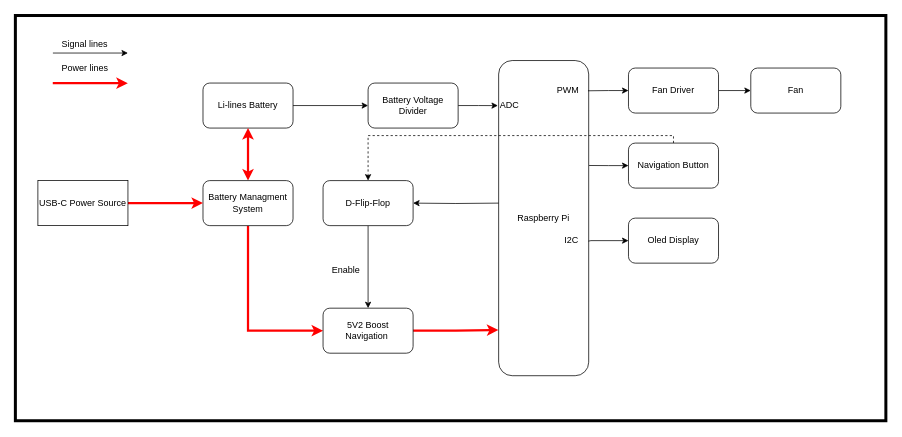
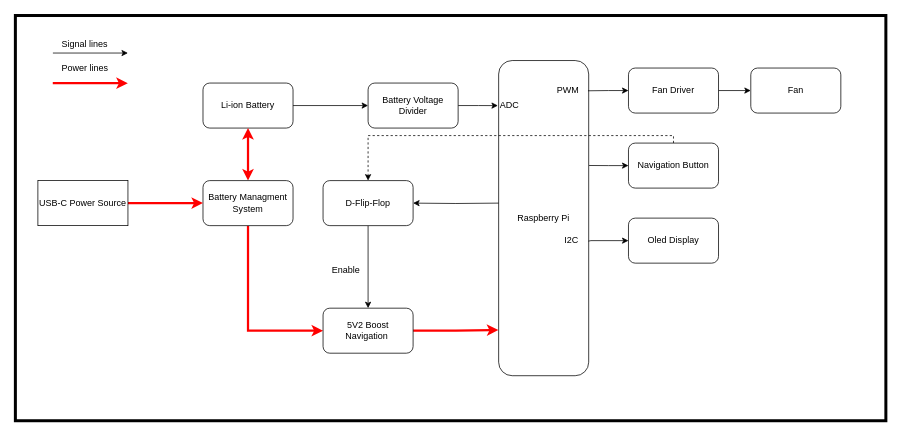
node "Li-lines Battery": label "Li-lines Battery" -> "Li-ion Battery"
